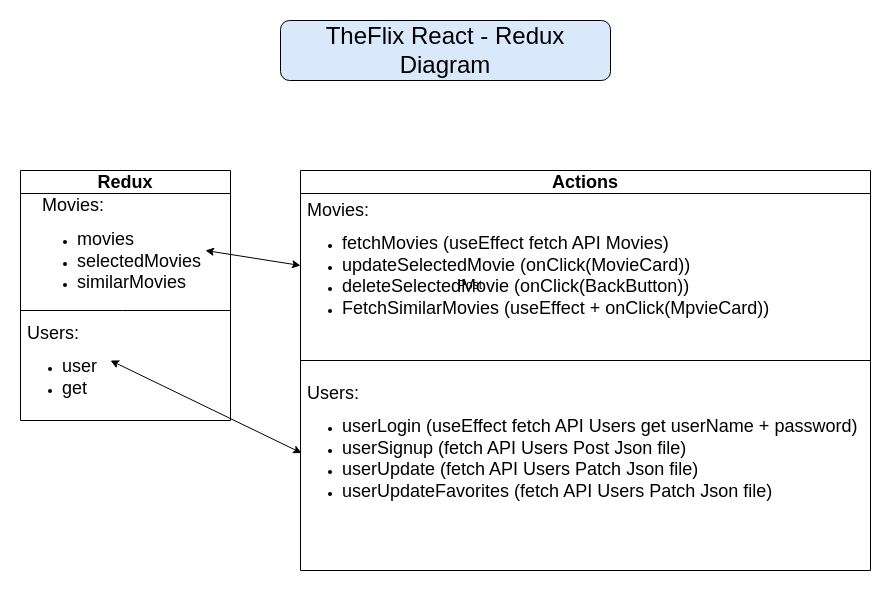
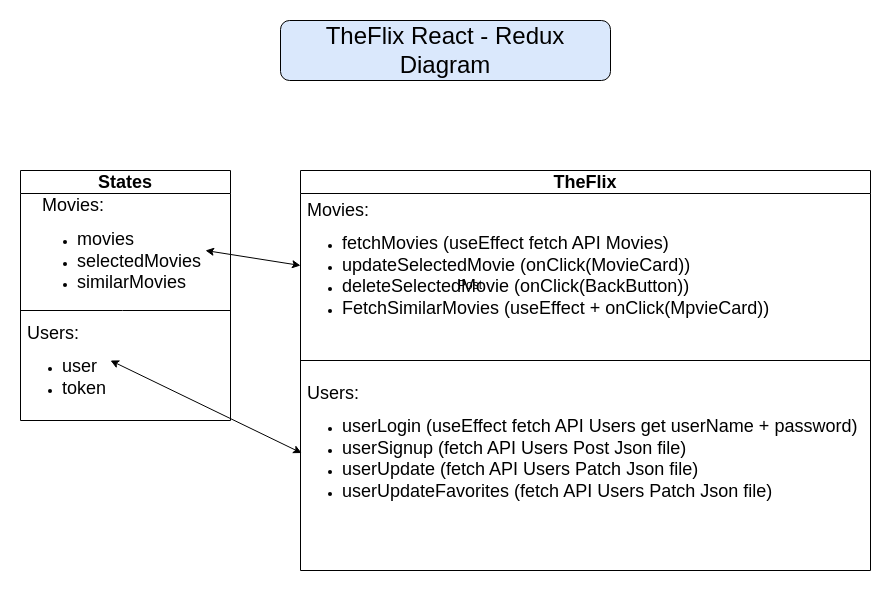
node "Redux": label "Redux" -> "States"
node "Actions": label "Actions" -> "TheFlix"
node "Users: user get": label "Users: user get" -> "Users: user token"
